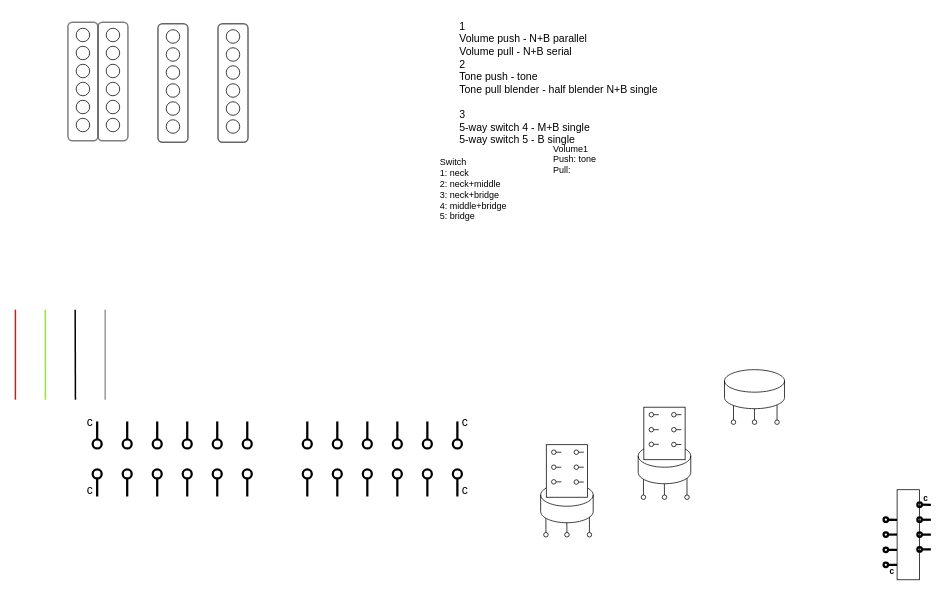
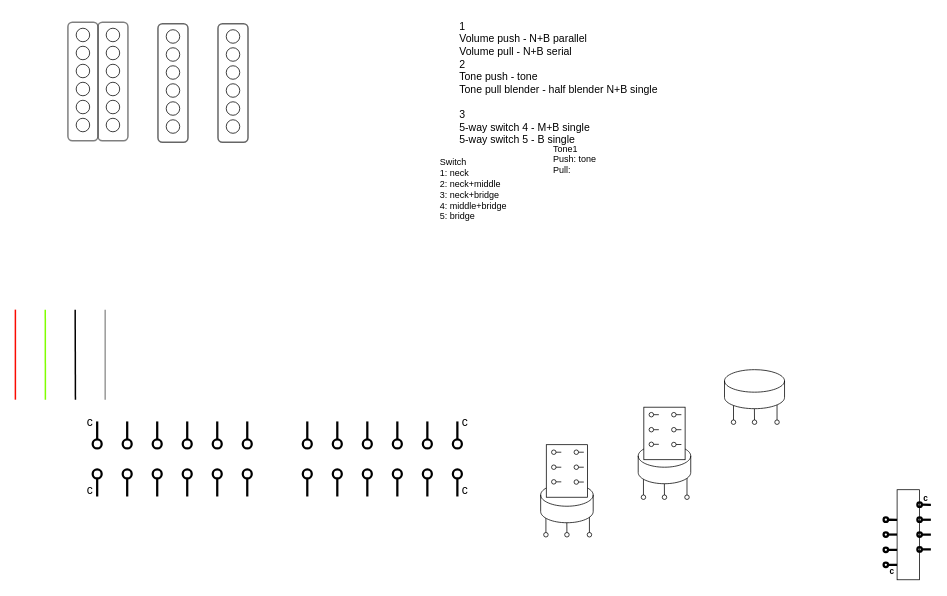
node "Volume1 Push: tone Pull:": label "Volume1 Push: tone Pull:" -> "Tone1 Push: tone Pull:"
